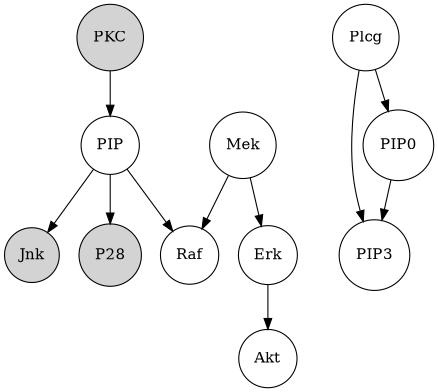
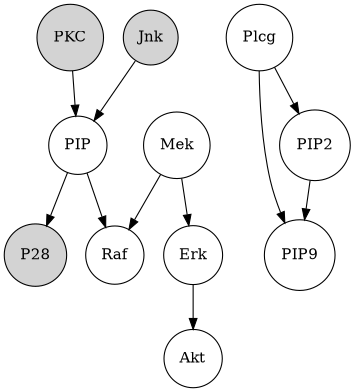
node "PIP0": label "PIP0" -> "PIP2"
edge "PIP" -> "Jnk": reversed
node "PIP3": label "PIP3" -> "PIP9"
